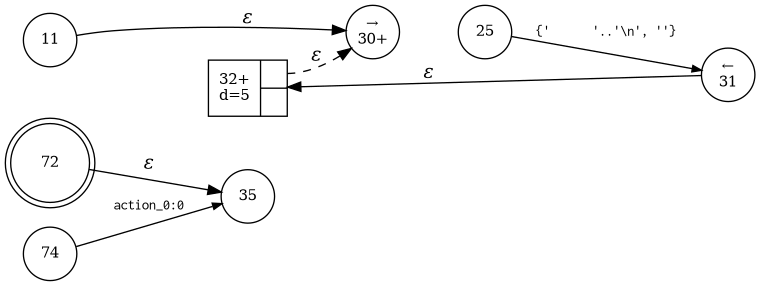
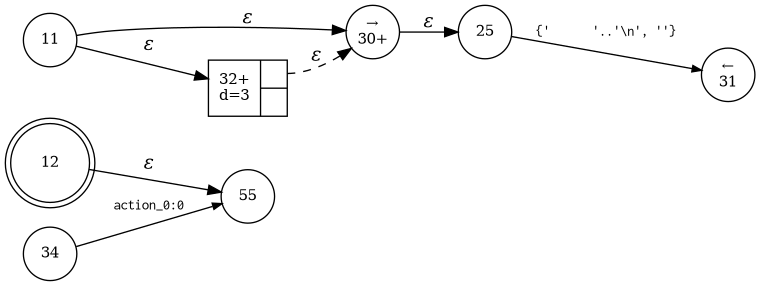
edge "→ 30+" -> "25": added, label "ε"
edge "← 31" -> "32+": now "11" -> "32+"
node "32+": text "d=5" -> "d=3"
node "72": label "72" -> "12"
node "35": label "35" -> "55"
node "74": label "74" -> "34"
